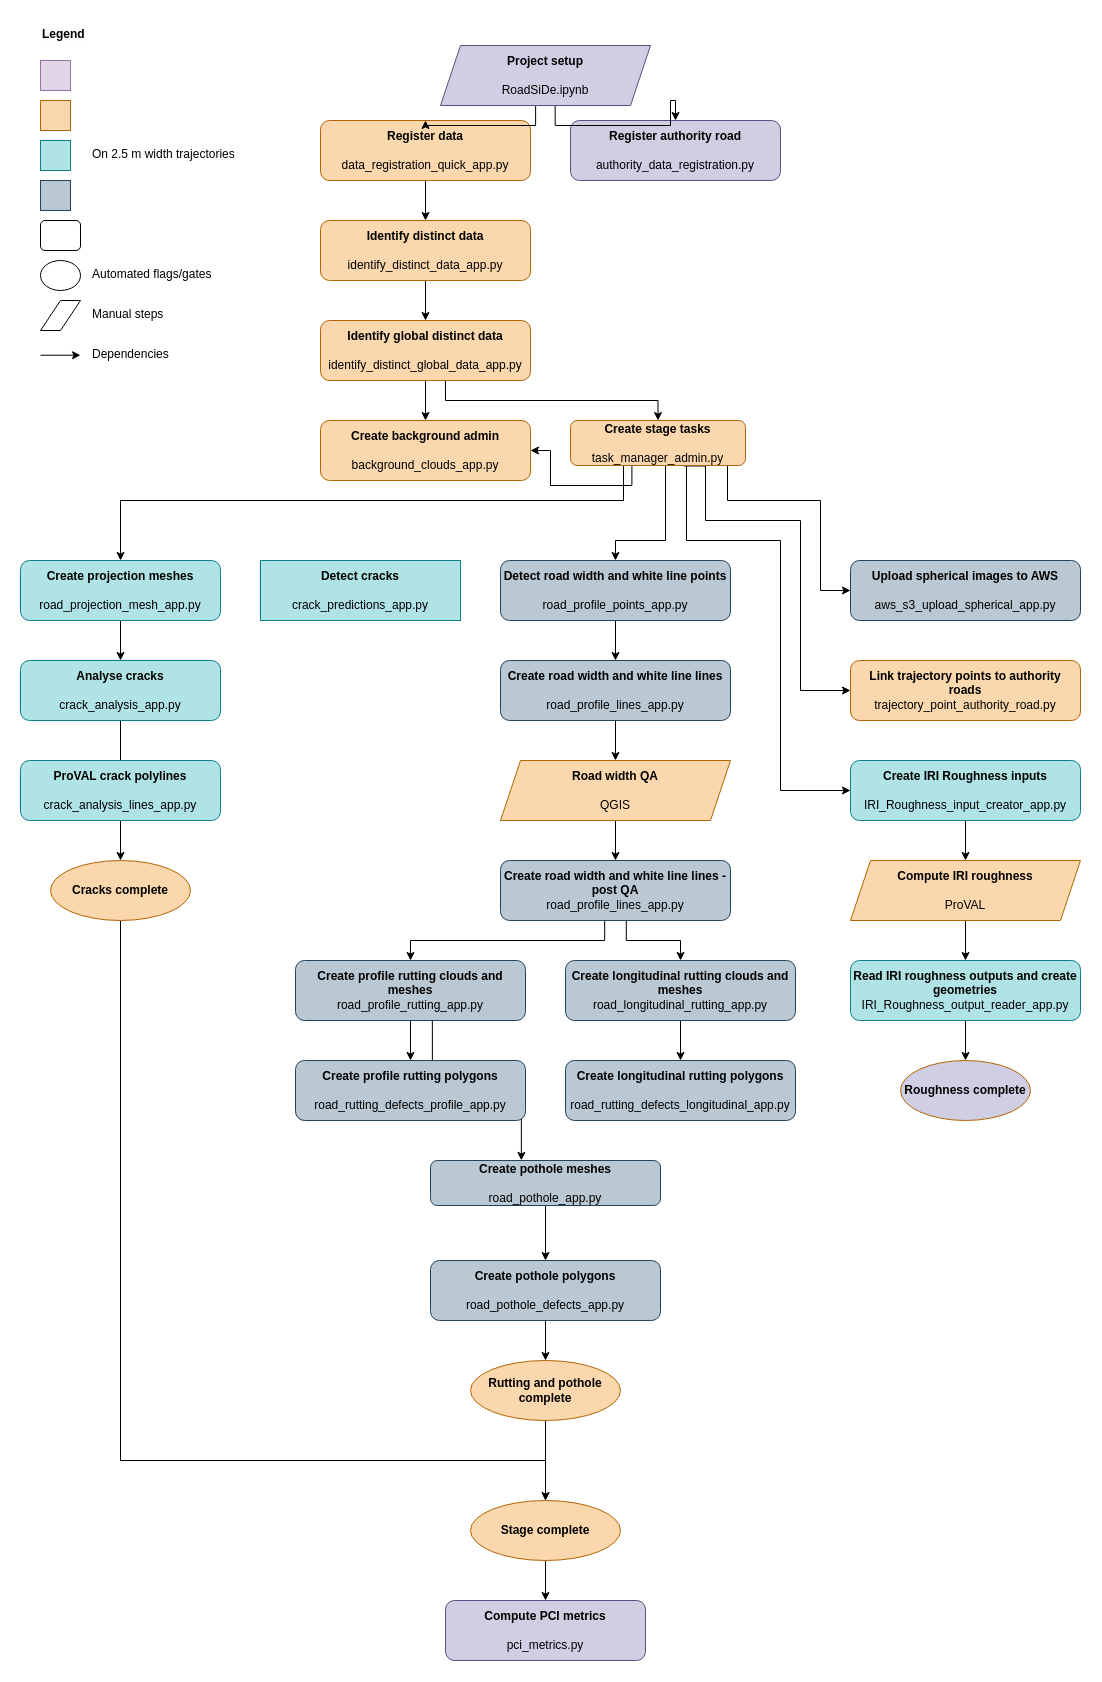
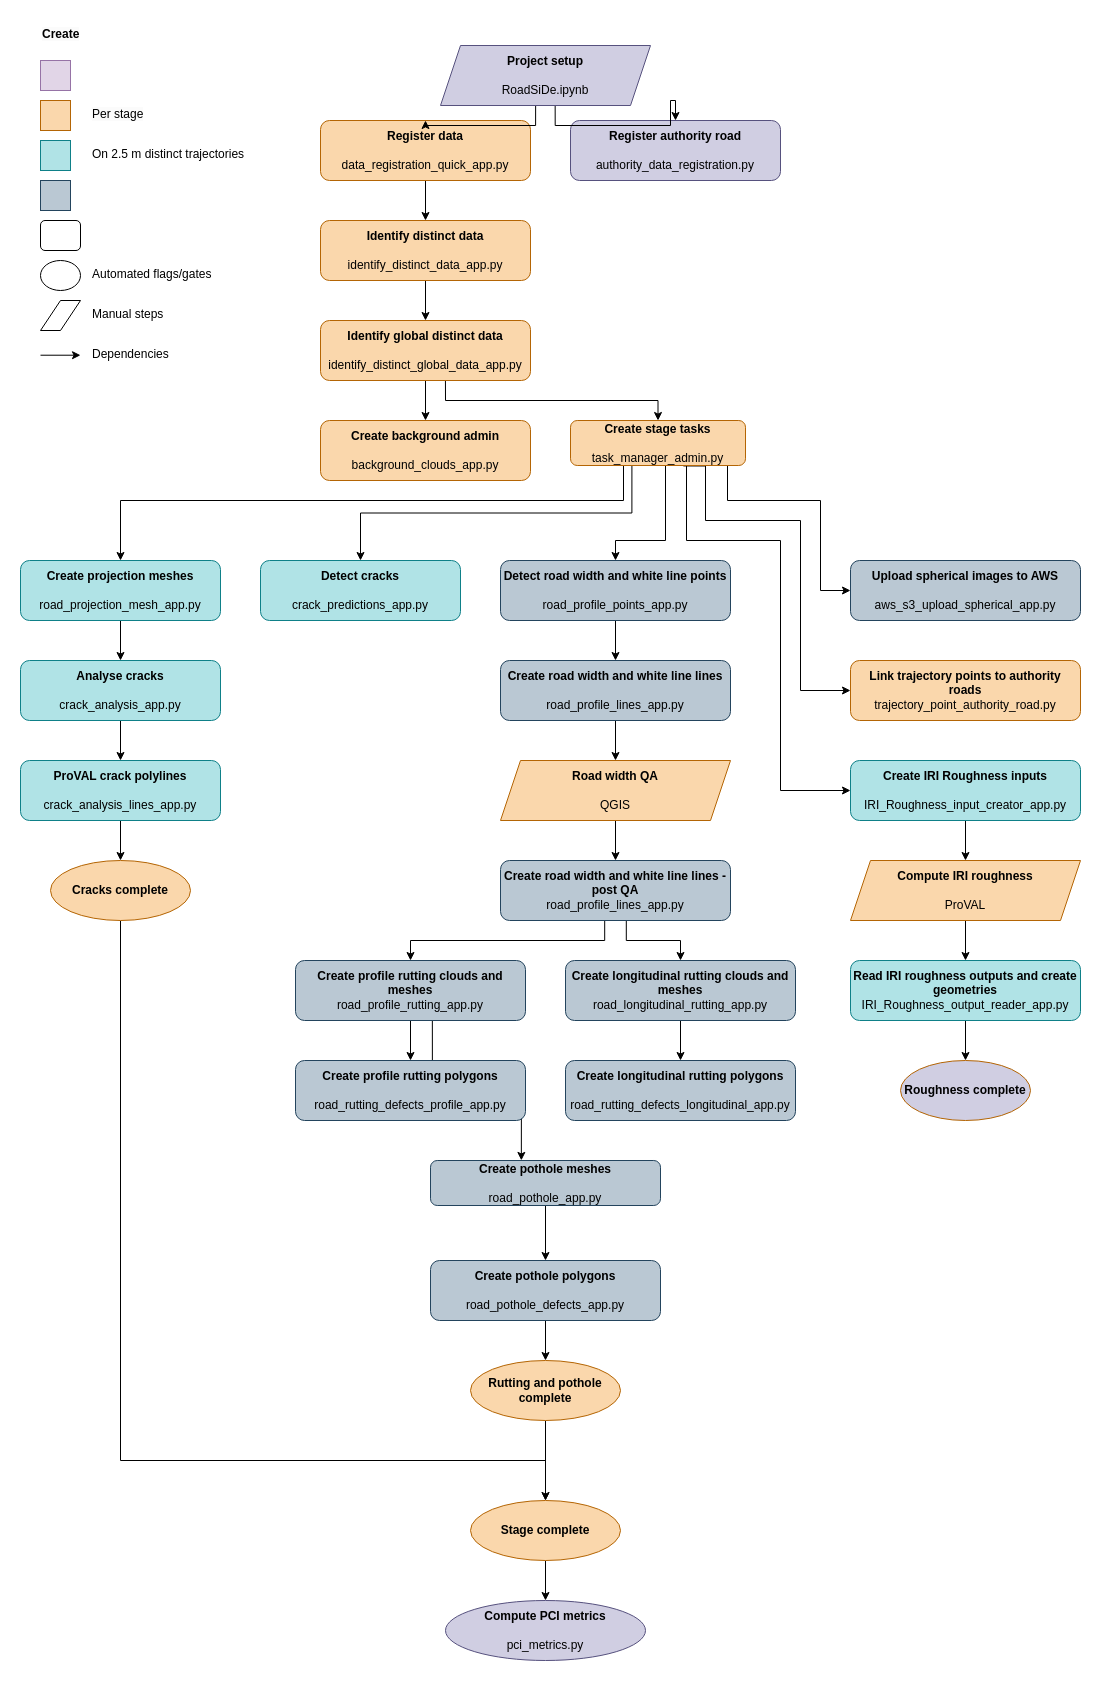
node "Legend": label "Legend" -> "Create"
node "Per stage": added
node "On 2.5 m width trajectories": label "On 2.5 m width trajectories" -> "On 2.5 m distinct trajectories"
edge "Create stage tasks task_manager_admin.py" -> "Create background admin background_clouds_app.py": now "Create stage tasks task_manager_admin.py" -> "Detect cracks crack_predictions_app.py"
node "Detect cracks crack_predictions_app.py": shape rectangle -> rounded rectangle
edge "Analyse cracks crack_analysis_app.py" -- "ProVAL crack polylines crack_analysis_lines_app.py": arrowhead none -> classic
node "Compute PCI metrics pci_metrics.py": shape rounded rectangle -> ellipse
